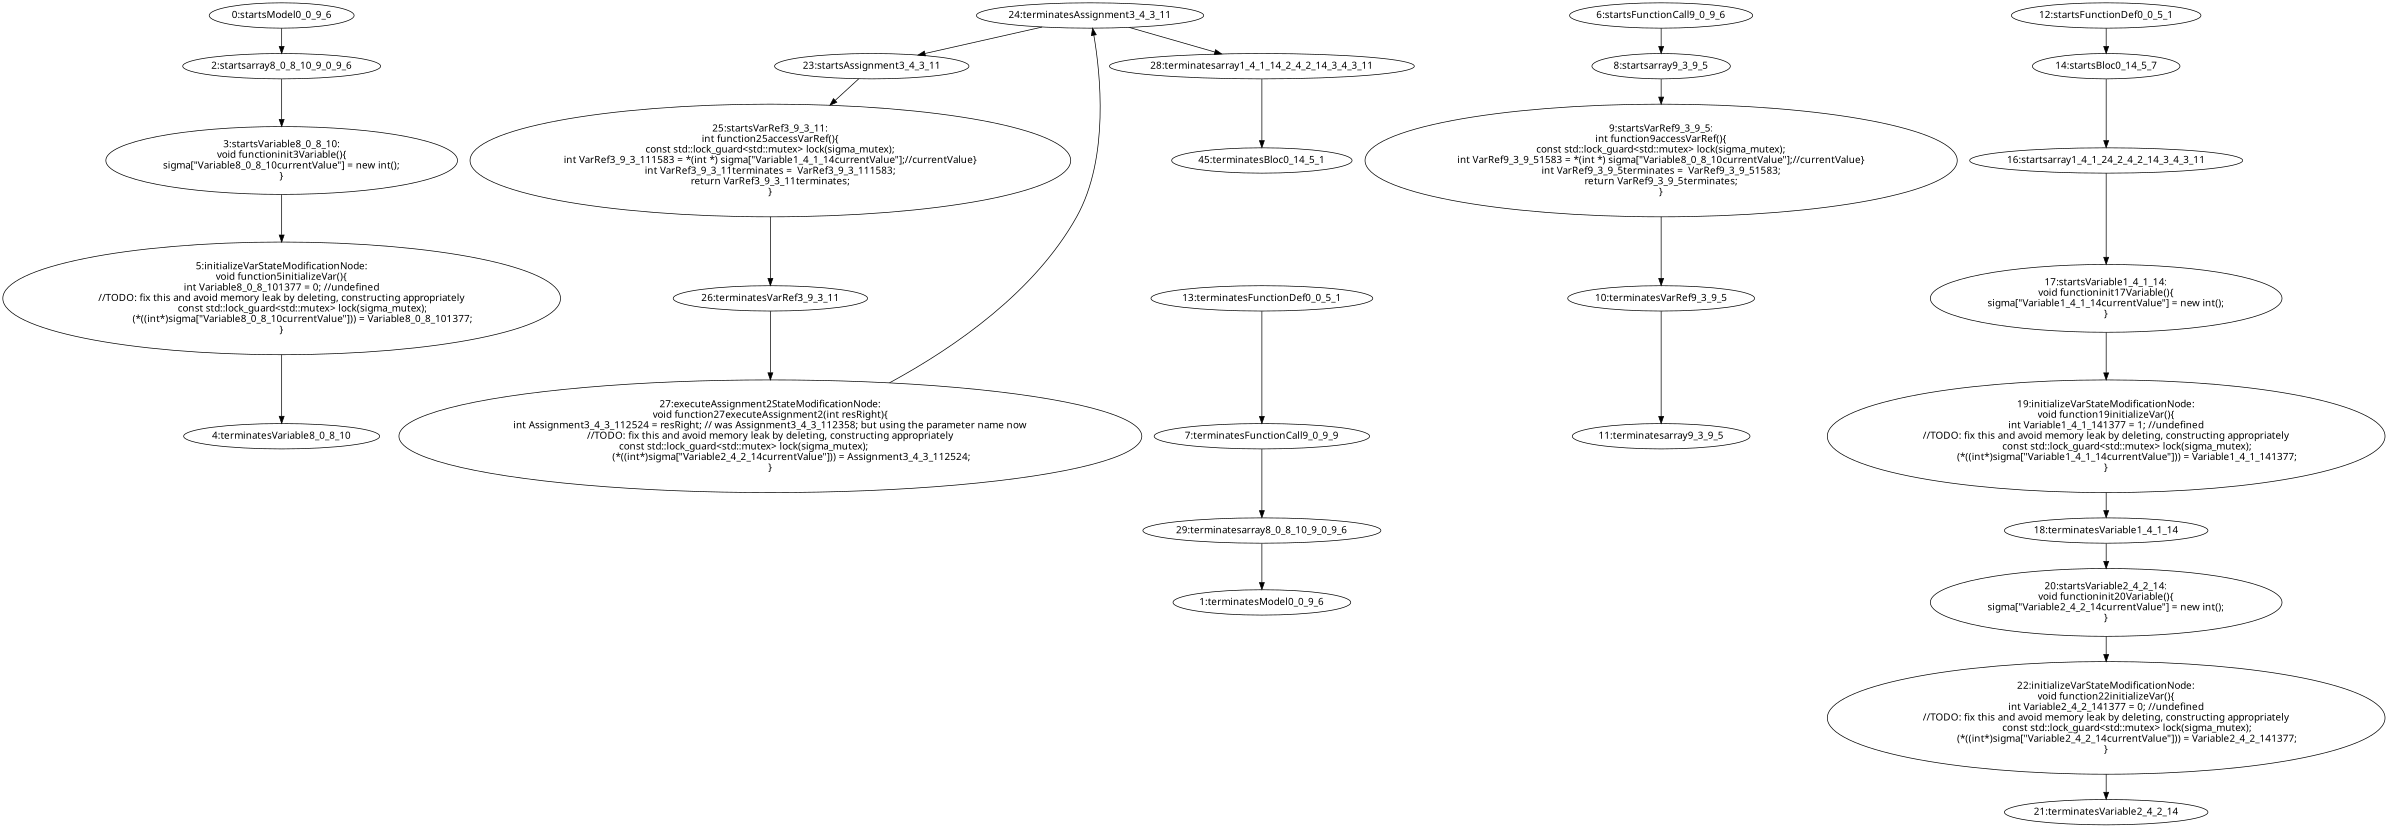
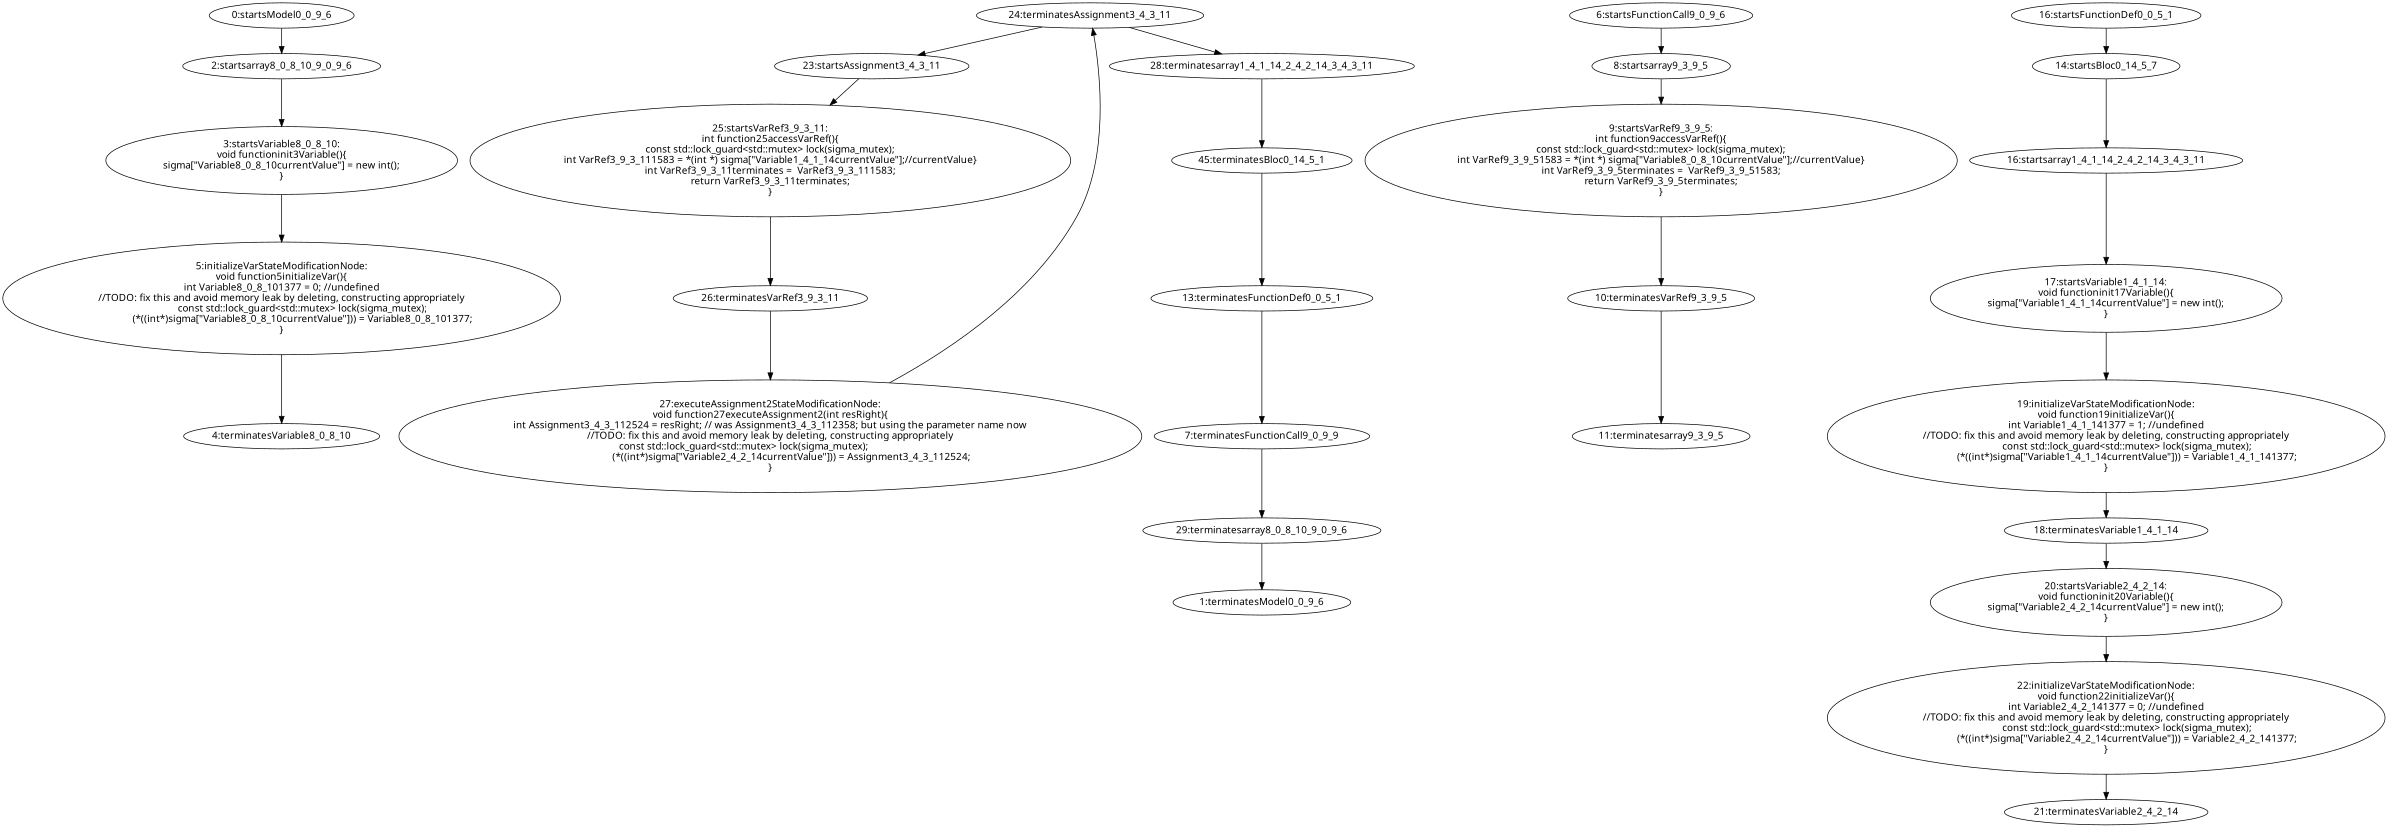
node "12:startsFunctionDef0_0_5_1": label "12:startsFunctionDef0_0_5_1" -> "16:startsFunctionDef0_0_5_1"
node "16:startsarray1_4_1_24_2_4_2_14_3_4_3_11": label "16:startsarray1_4_1_24_2_4_2_14_3_4_3_11" -> "16:startsarray1_4_1_14_2_4_2_14_3_4_3_11"
edge "45:terminatesBloc0_14_5_1" -> "13:terminatesFunctionDef0_0_5_1": added
